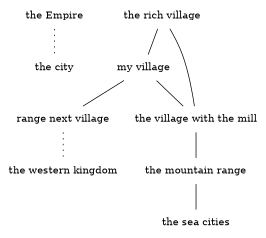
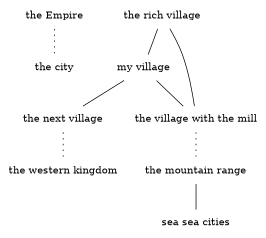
node "range next village": label "range next village" -> "the next village"
edge "the village with the mill" -- "the mountain range": style solid -> dotted
node "the sea cities": label "the sea cities" -> "sea sea cities"
